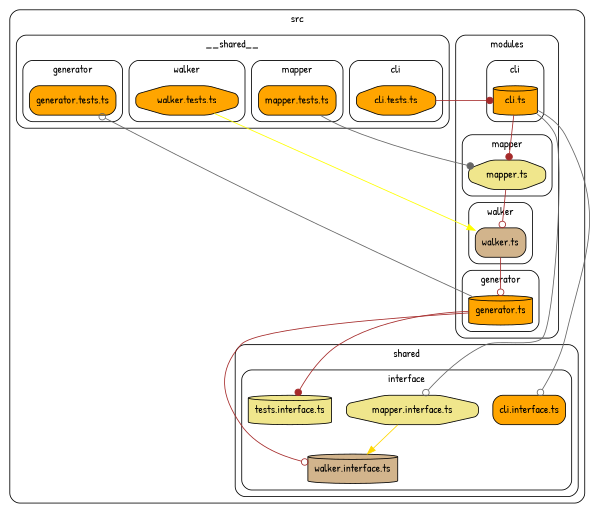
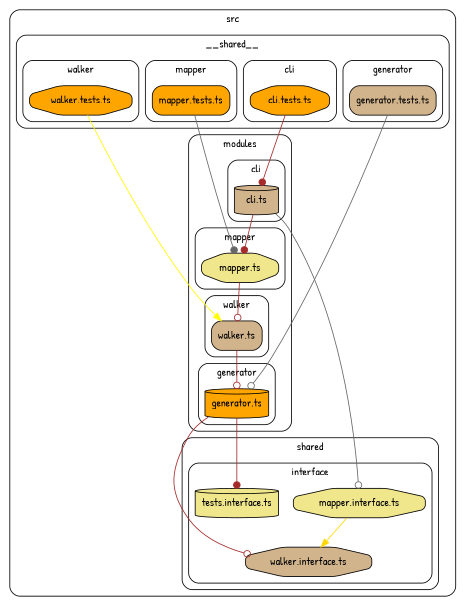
node "generator.tests.ts": fillcolor orange -> tan
node "cli.ts": fillcolor orange -> tan
edge "generator.ts" -> "generator.tests.ts": reversed
node "cli.interface.ts": removed
node "walker.interface.ts": shape cylinder -> octagon
